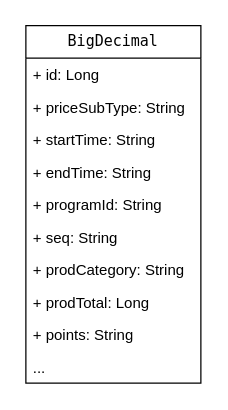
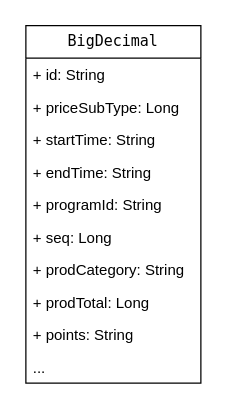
node "+ id: Long": label "+ id: Long" -> "+ id: String"
node "+ priceSubType: String": label "+ priceSubType: String" -> "+ priceSubType: Long"
node "+ seq: String": label "+ seq: String" -> "+ seq: Long"
